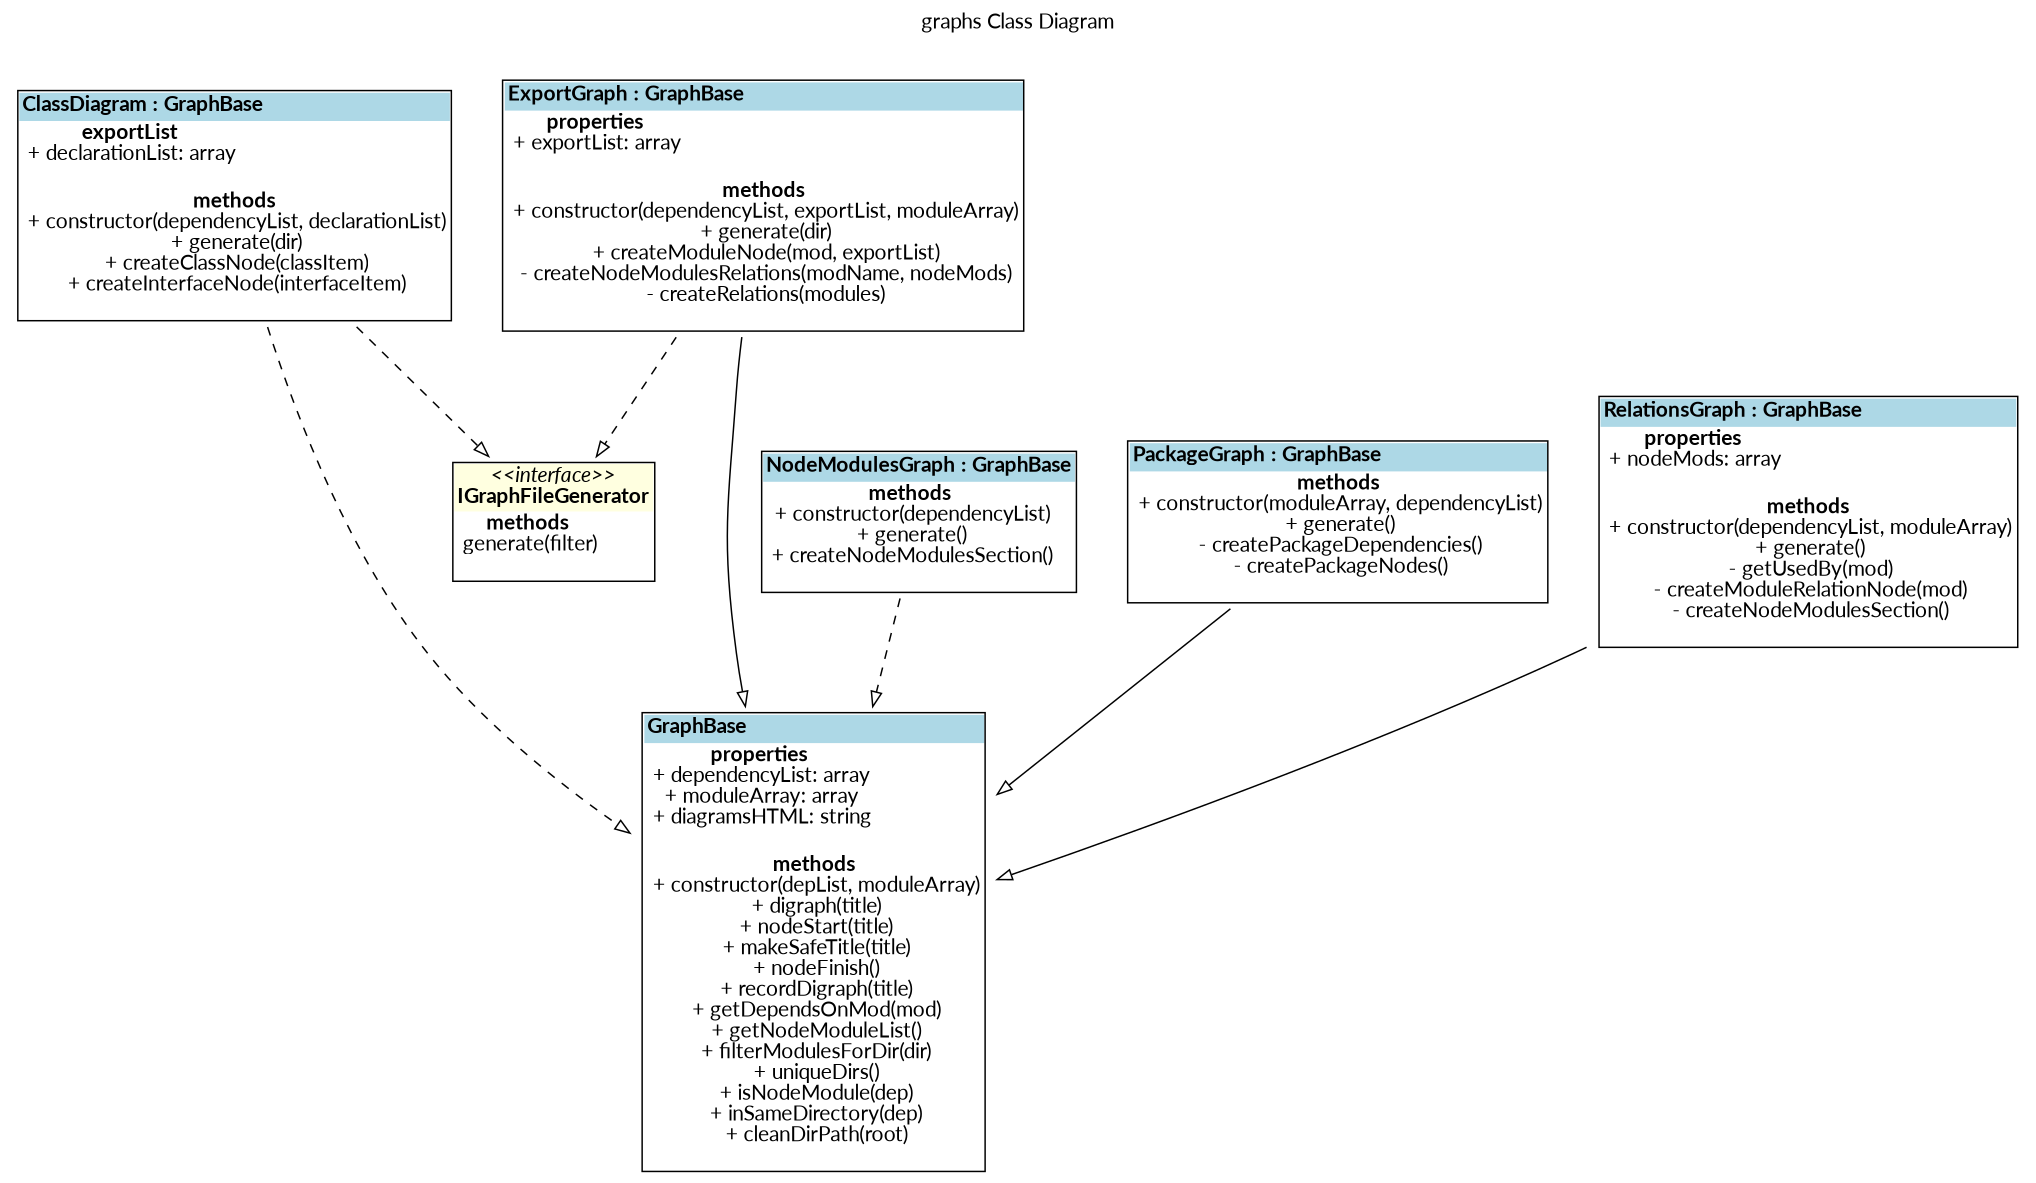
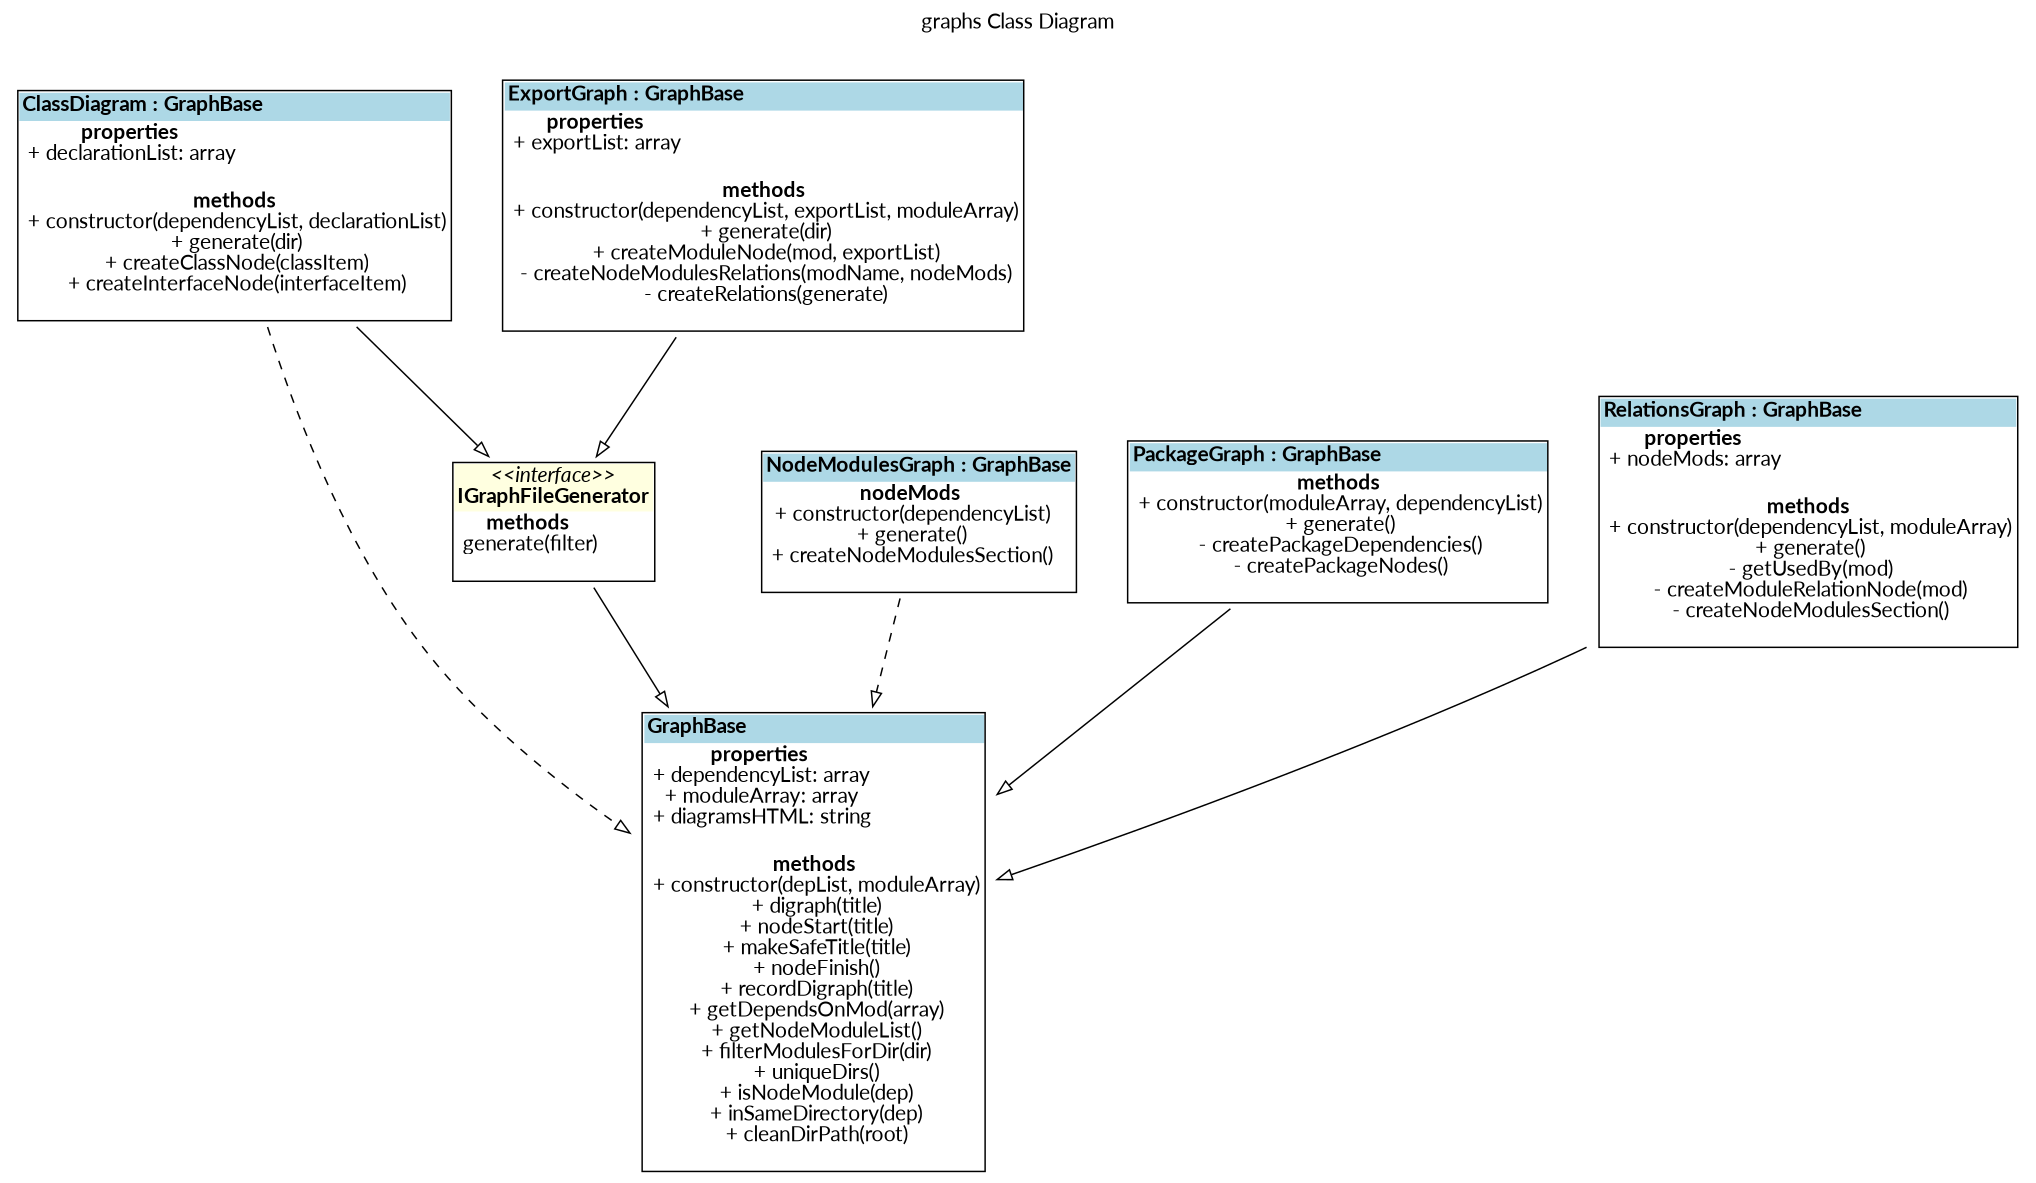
node "ClassDiagram : GraphBase": text "exportList" -> "properties"
node "ExportGraph : GraphBase": text "- createRelations(modules)" -> "- createRelations(generate)"
edge "ClassDiagram : GraphBase" -> "IGraphFileGenerator": style dashed -> solid
edge "ExportGraph : GraphBase" -> "IGraphFileGenerator": style dashed -> solid
node "NodeModulesGraph : GraphBase": text "methods" -> "nodeMods"
edge "ExportGraph : GraphBase" -> "GraphBase": now "IGraphFileGenerator" -> "GraphBase"
node "GraphBase": text "+ getDependsOnMod(mod)" -> "+ getDependsOnMod(array)"
